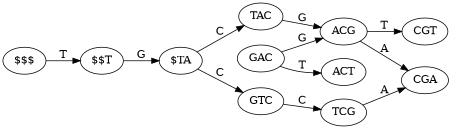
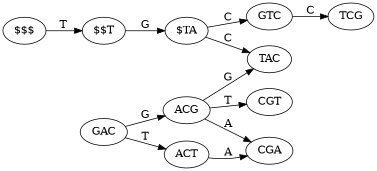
edge "TAC" -> "ACG": reversed
edge "TCG" -> "CGA": now "ACT" -> "CGA"
